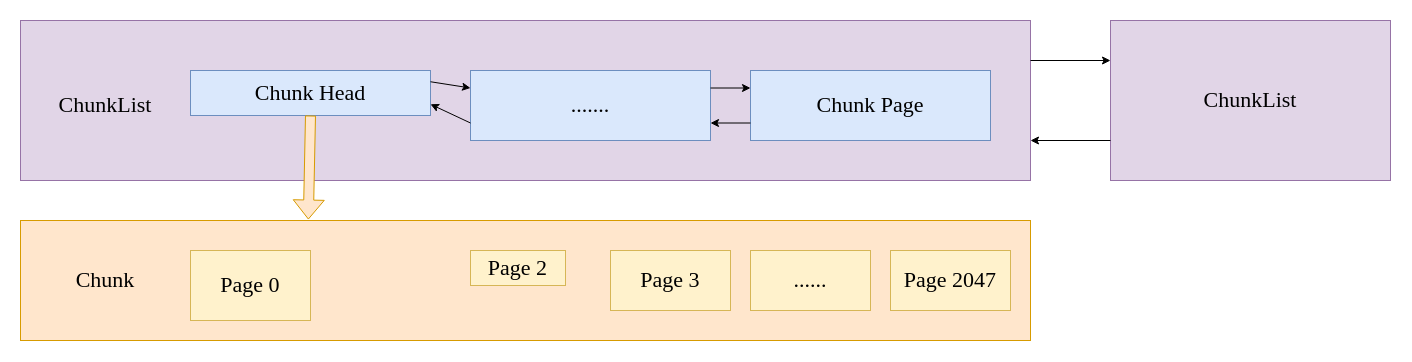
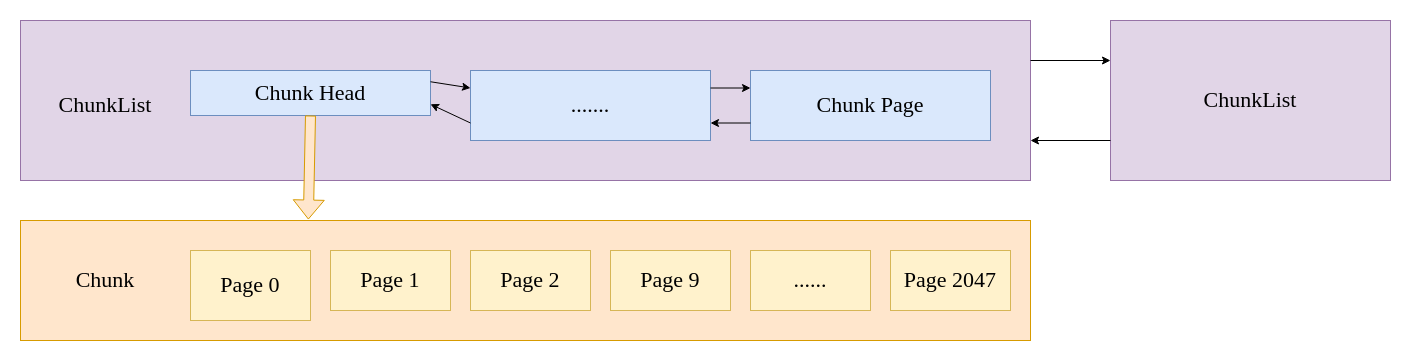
node "Page 2": size 95x35 -> 120x60
node "Page 1": added
node "Page 3": label "Page 3" -> "Page 9"
